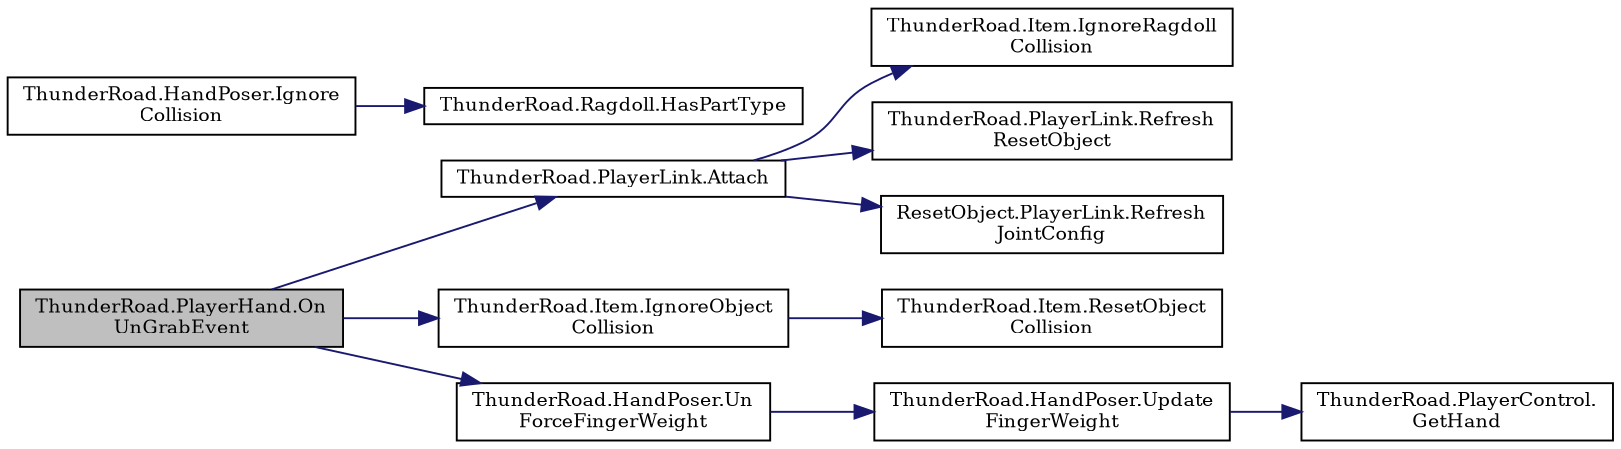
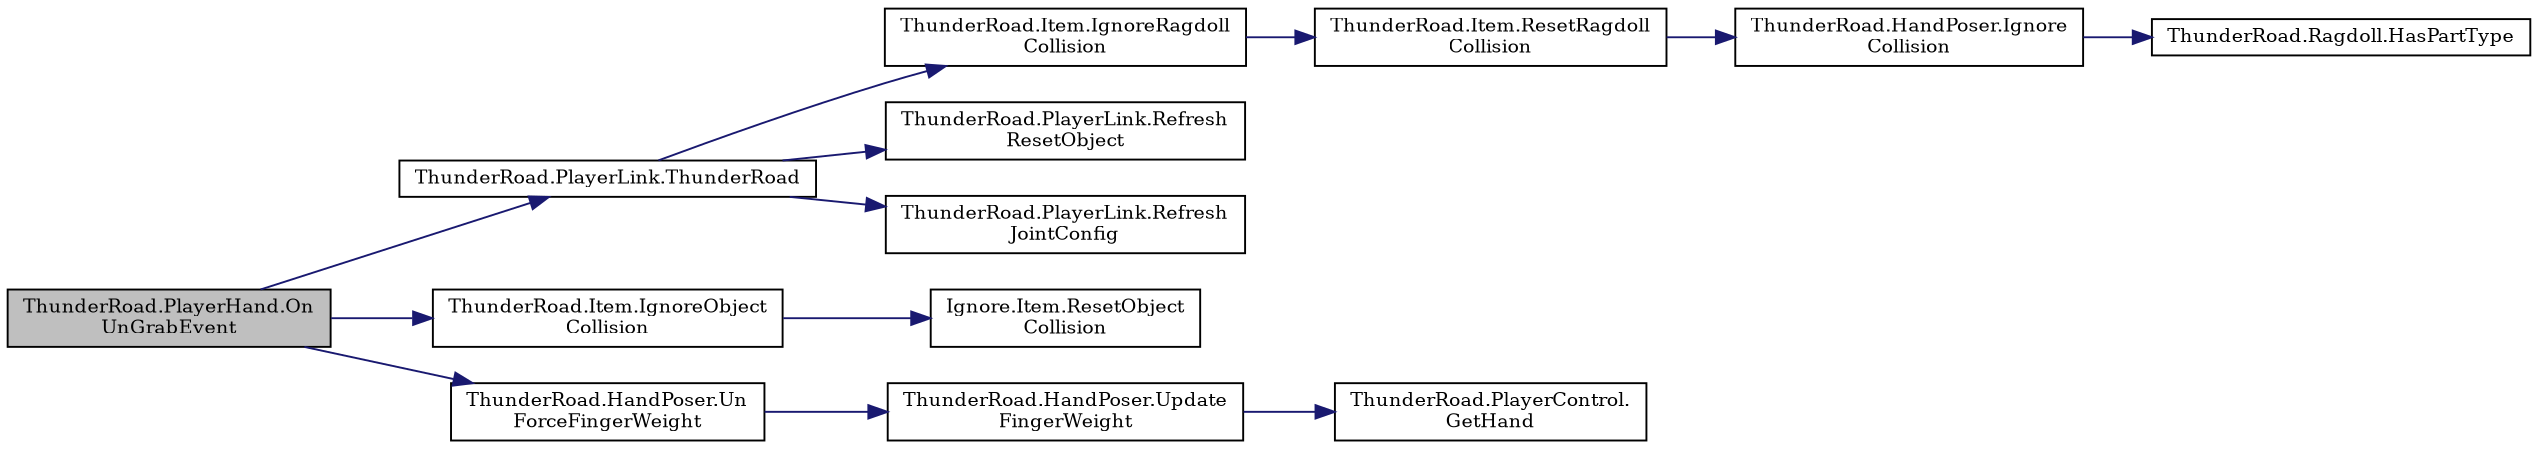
node "ThunderRoad.Item.ResetRagdoll Collision": added
node "ThunderRoad.PlayerLink.Attach": label "ThunderRoad.PlayerLink.Attach" -> "ThunderRoad.PlayerLink.ThunderRoad"
node "ResetObject.PlayerLink.Refresh JointConfig": label "ResetObject.PlayerLink.Refresh JointConfig" -> "ThunderRoad.PlayerLink.Refresh JointConfig"
node "ThunderRoad.Item.ResetObject Collision": label "ThunderRoad.Item.ResetObject Collision" -> "Ignore.Item.ResetObject Collision"
